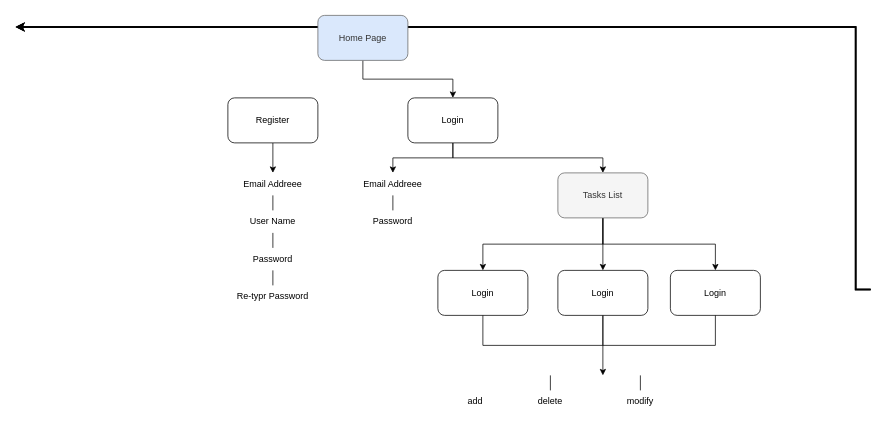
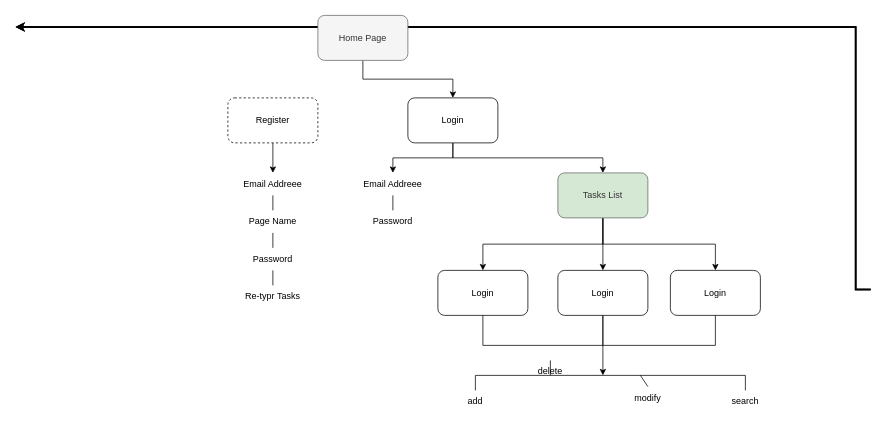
node "Home Page": fillcolor #dae8fc -> #f5f5f5
node "Register": style solid -> dashed
node "Tasks List": fillcolor #f5f5f5 -> #d5e8d4
node "User Name": label "User Name" -> "Page Name"
node "Re-typr Password": label "Re-typr Password" -> "Re-typr Tasks"
edge "add" -- "search": added
node "delete": moved (550, 402) -> (550, 372)
node "modify": moved (640, 402) -> (648, 398)
node "search": added
